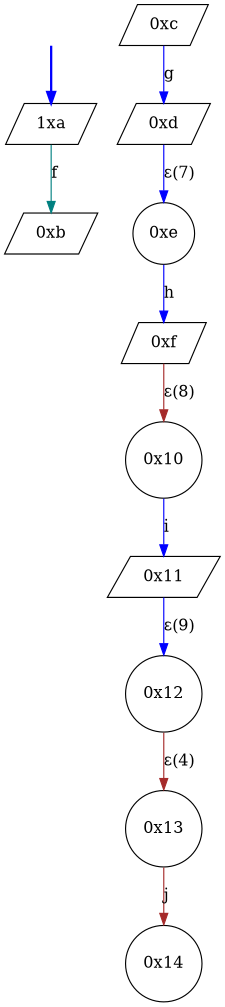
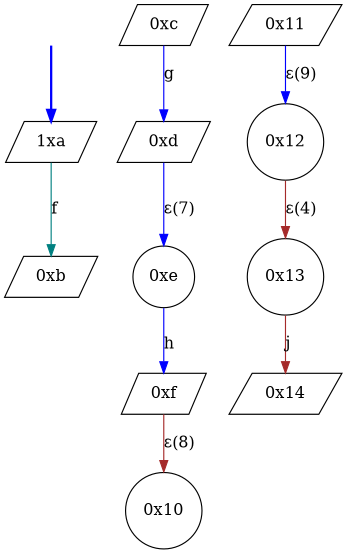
edge "0x10" -> "0x11": removed, label "i"
node "0x14": shape circle -> parallelogram
